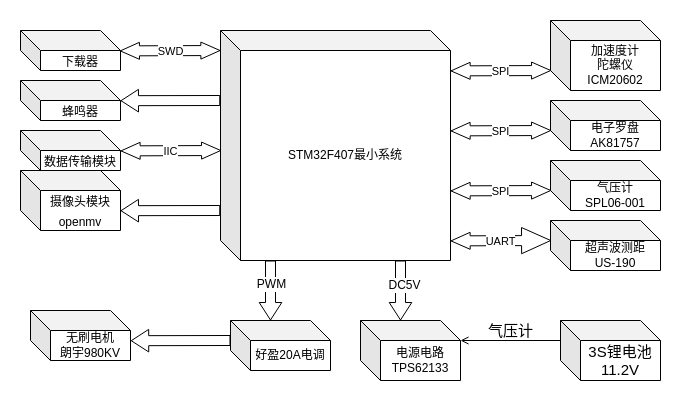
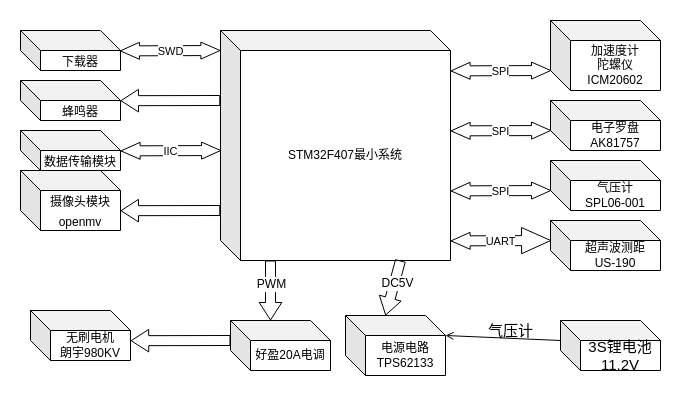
node "电源电路 TPS62133": moved (411, 351) -> (396, 346)
node "3S锂电池 11.2V": size 100x60 -> 100x50
